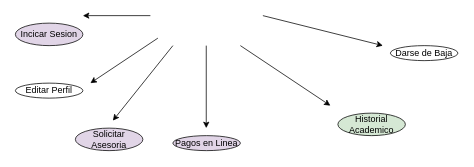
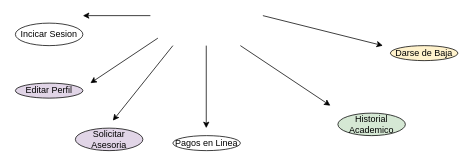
node "Incicar Sesion": fillcolor #e1d5e7 -> #ffffff
node "Darse de Baja": fillcolor #ffffff -> #fff2cc
node "Editar Perfil": fillcolor #ffffff -> #e1d5e7
node "Pagos en Linea": fillcolor #e1d5e7 -> #ffffff
